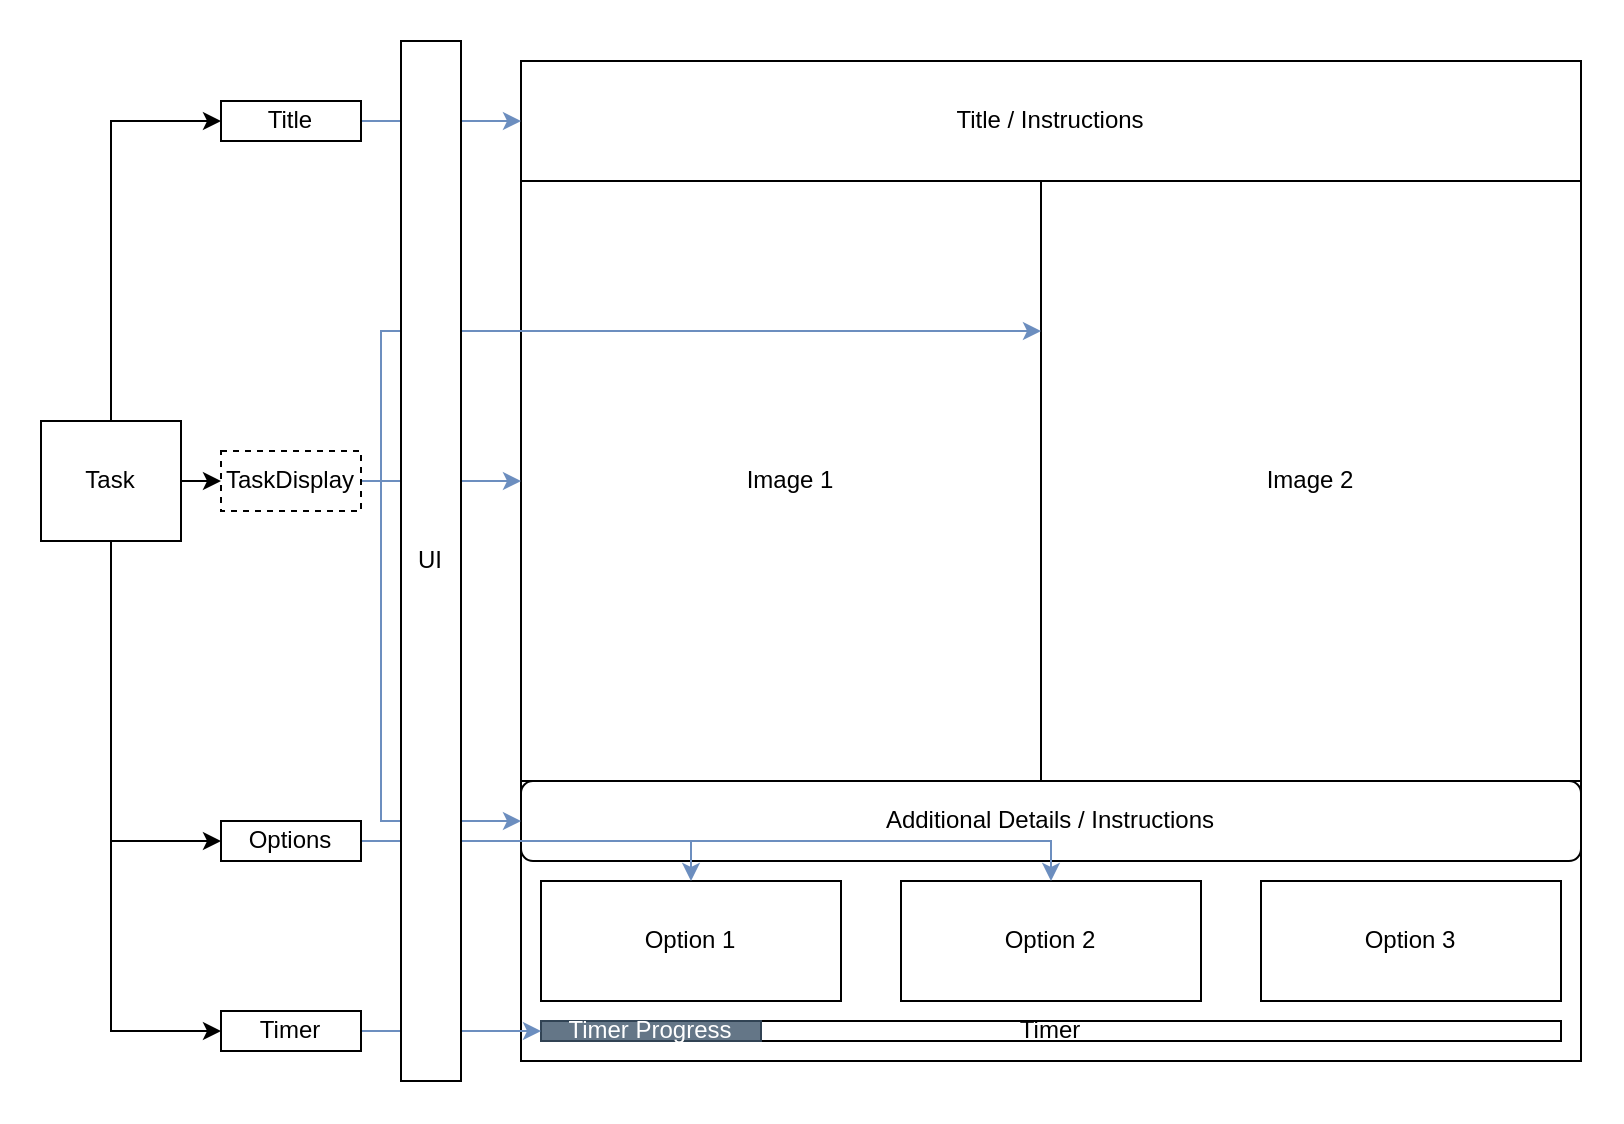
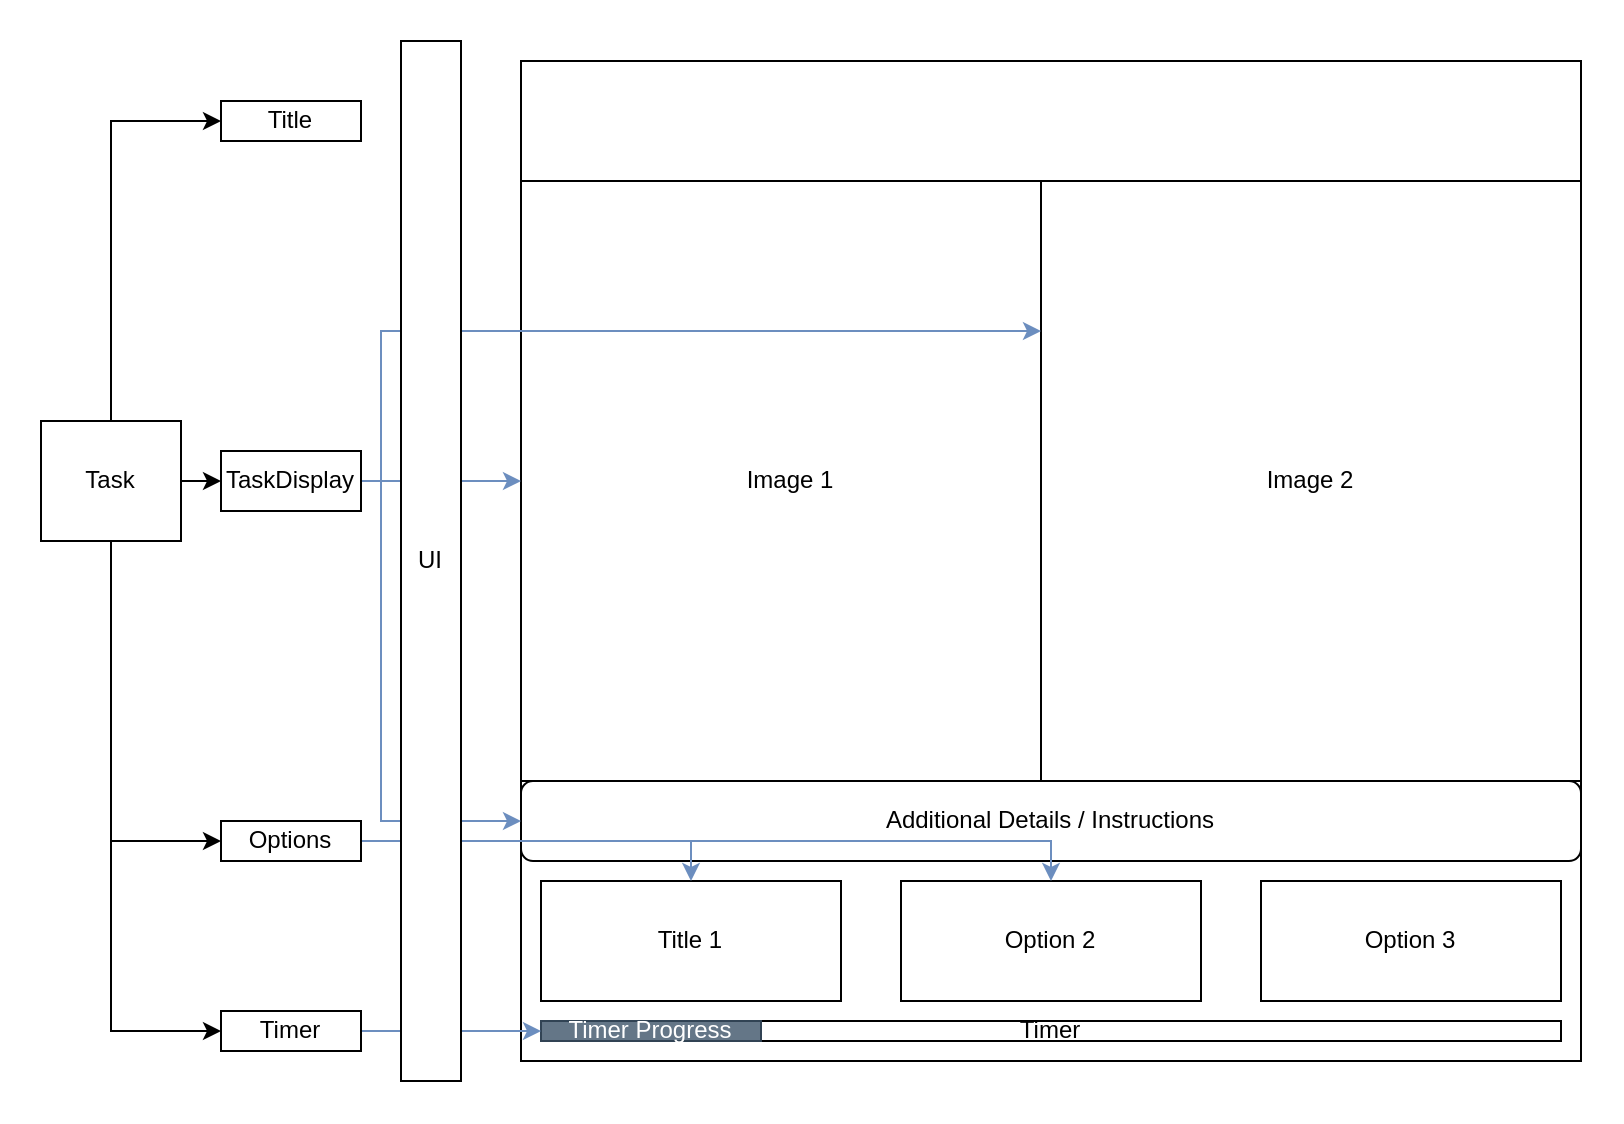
edge "Title" -> "Title / Instructions": removed
node "Title / Instructions": removed
node "TaskDisplay": style dashed -> solid
node "Option 1": label "Option 1" -> "Title 1"
